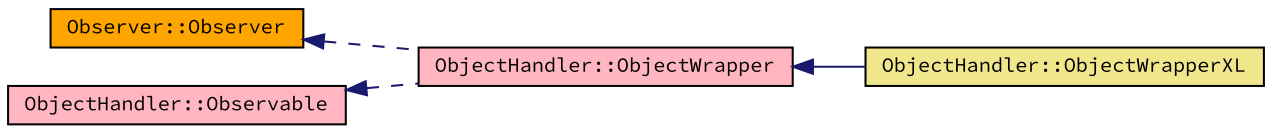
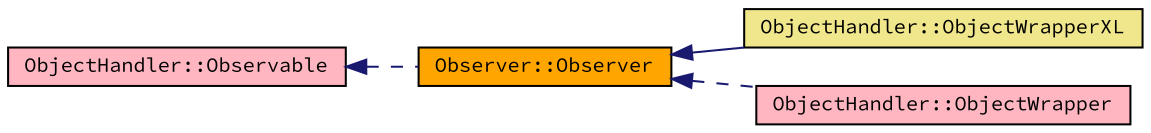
edge "ObjectHandler::ObjectWrapperXL" -> "ObjectHandler::ObjectWrapper": now "ObjectHandler::ObjectWrapperXL" -> "Observer::Observer"
edge "ObjectHandler::ObjectWrapper" -> "ObjectHandler::Observable": now "Observer::Observer" -> "ObjectHandler::Observable"
